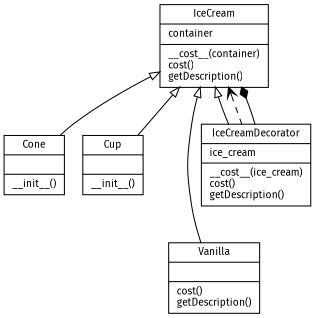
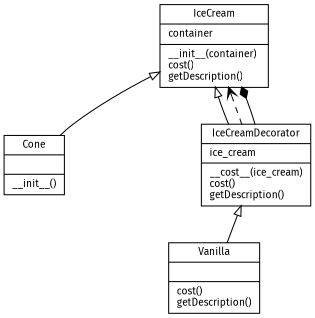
node "IceCream": text "__cost__(container)" -> "__init__(container)"
node "Cup": removed
edge "Vanilla" -> "IceCream": now "Vanilla" -> "IceCreamDecorator"
